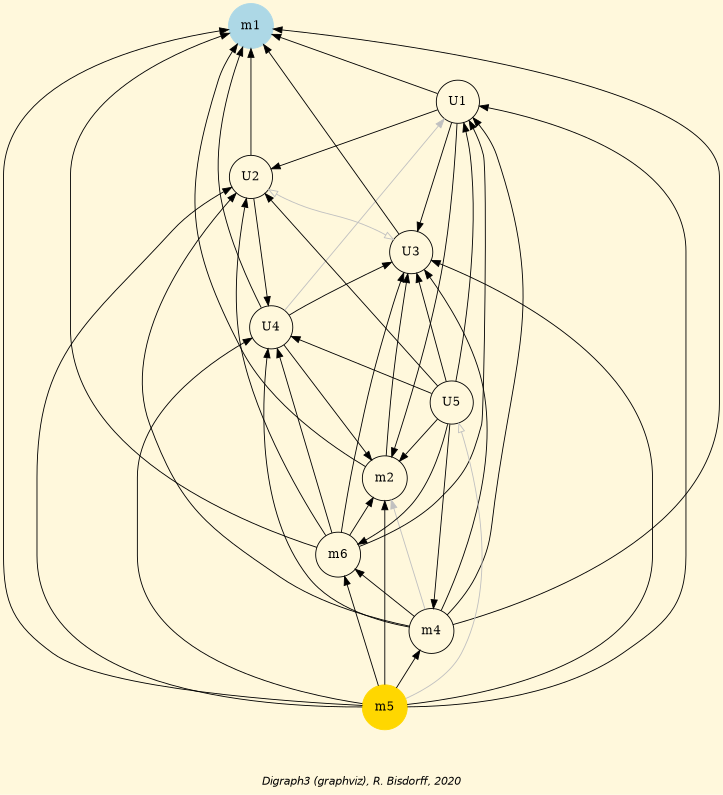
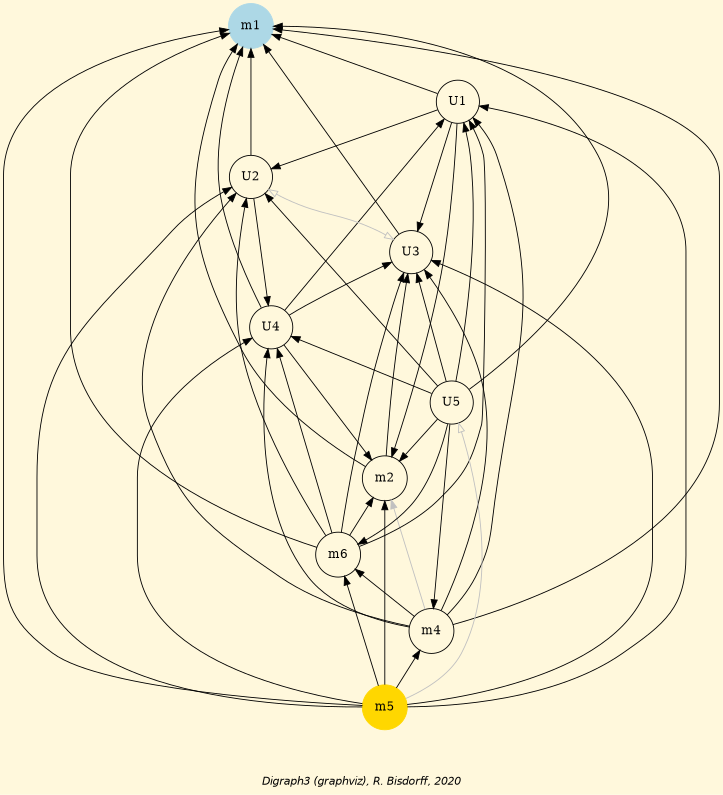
edge "U5" -> "m1": added
edge "U4" -> "U1": color grey -> black
